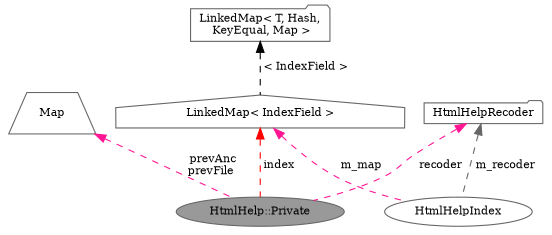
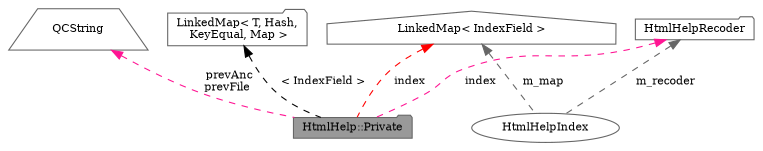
edge "LinkedMap< IndexField >" -> "LinkedMap< T, Hash, KeyEqual, Map >": now "HtmlHelp::Private" -> "LinkedMap< T, Hash, KeyEqual, Map >"
node "Map": label "Map" -> "QCString"
edge "HtmlHelp::Private" -> "HtmlHelpRecoder": label " recoder" -> " index"
edge "HtmlHelpIndex" -> "LinkedMap< IndexField >": color deeppink -> gray40
node "HtmlHelp::Private": shape ellipse -> folder
